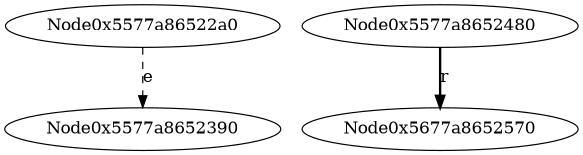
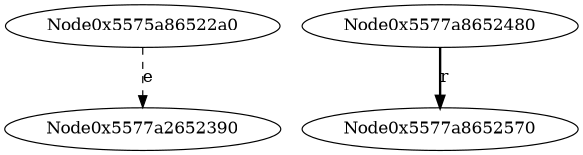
node "Node0x5577a86522a0": label "Node0x5577a86522a0" -> "Node0x5575a86522a0"
node "Node0x5577a8652390": label "Node0x5577a8652390" -> "Node0x5577a2652390"
node "Node0x5677a8652570": label "Node0x5677a8652570" -> "Node0x5577a8652570"
